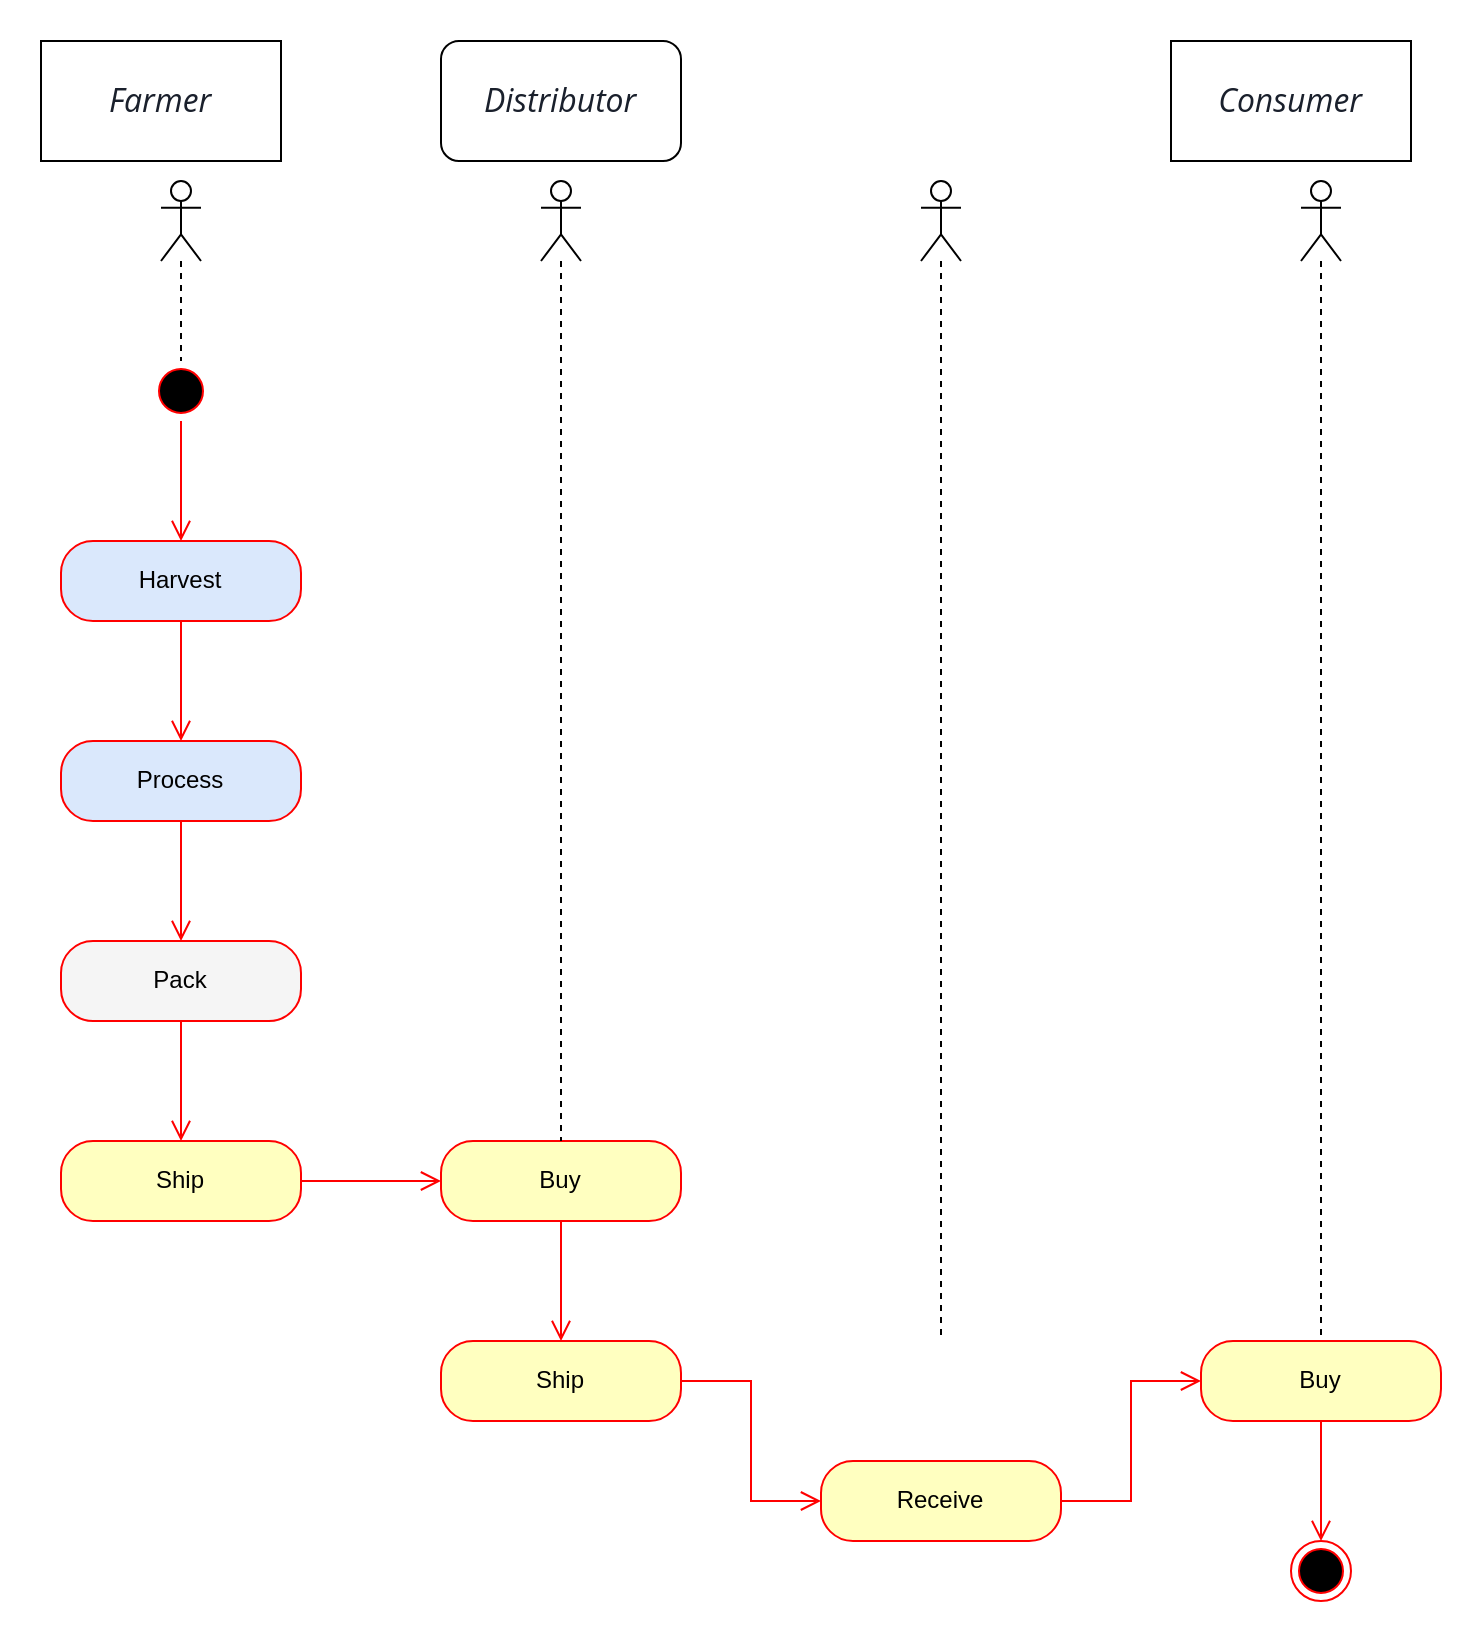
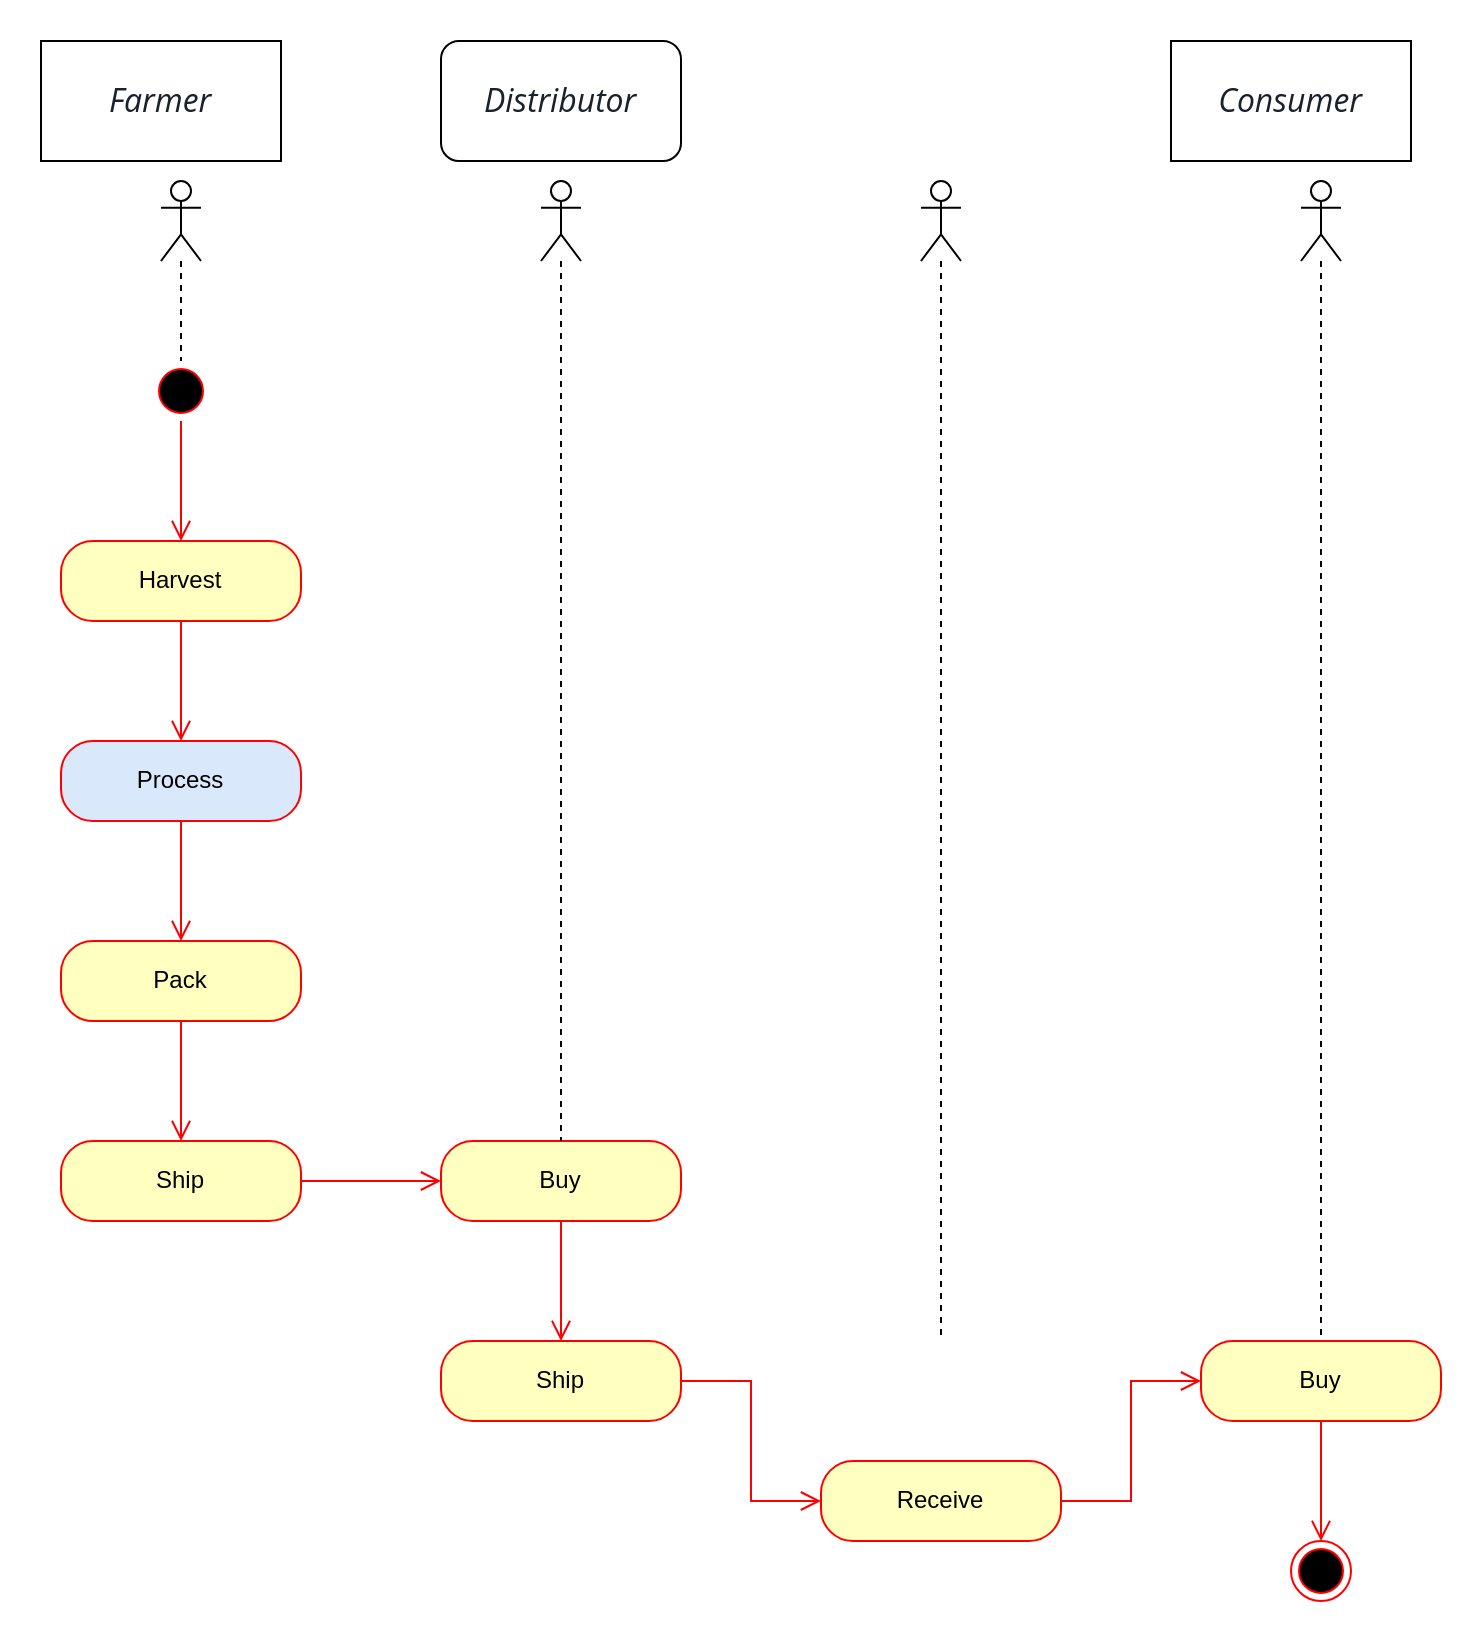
node "Harvest": fillcolor #dae8fc -> #ffffc0
node "Pack": fillcolor #f5f5f5 -> #ffffc0
